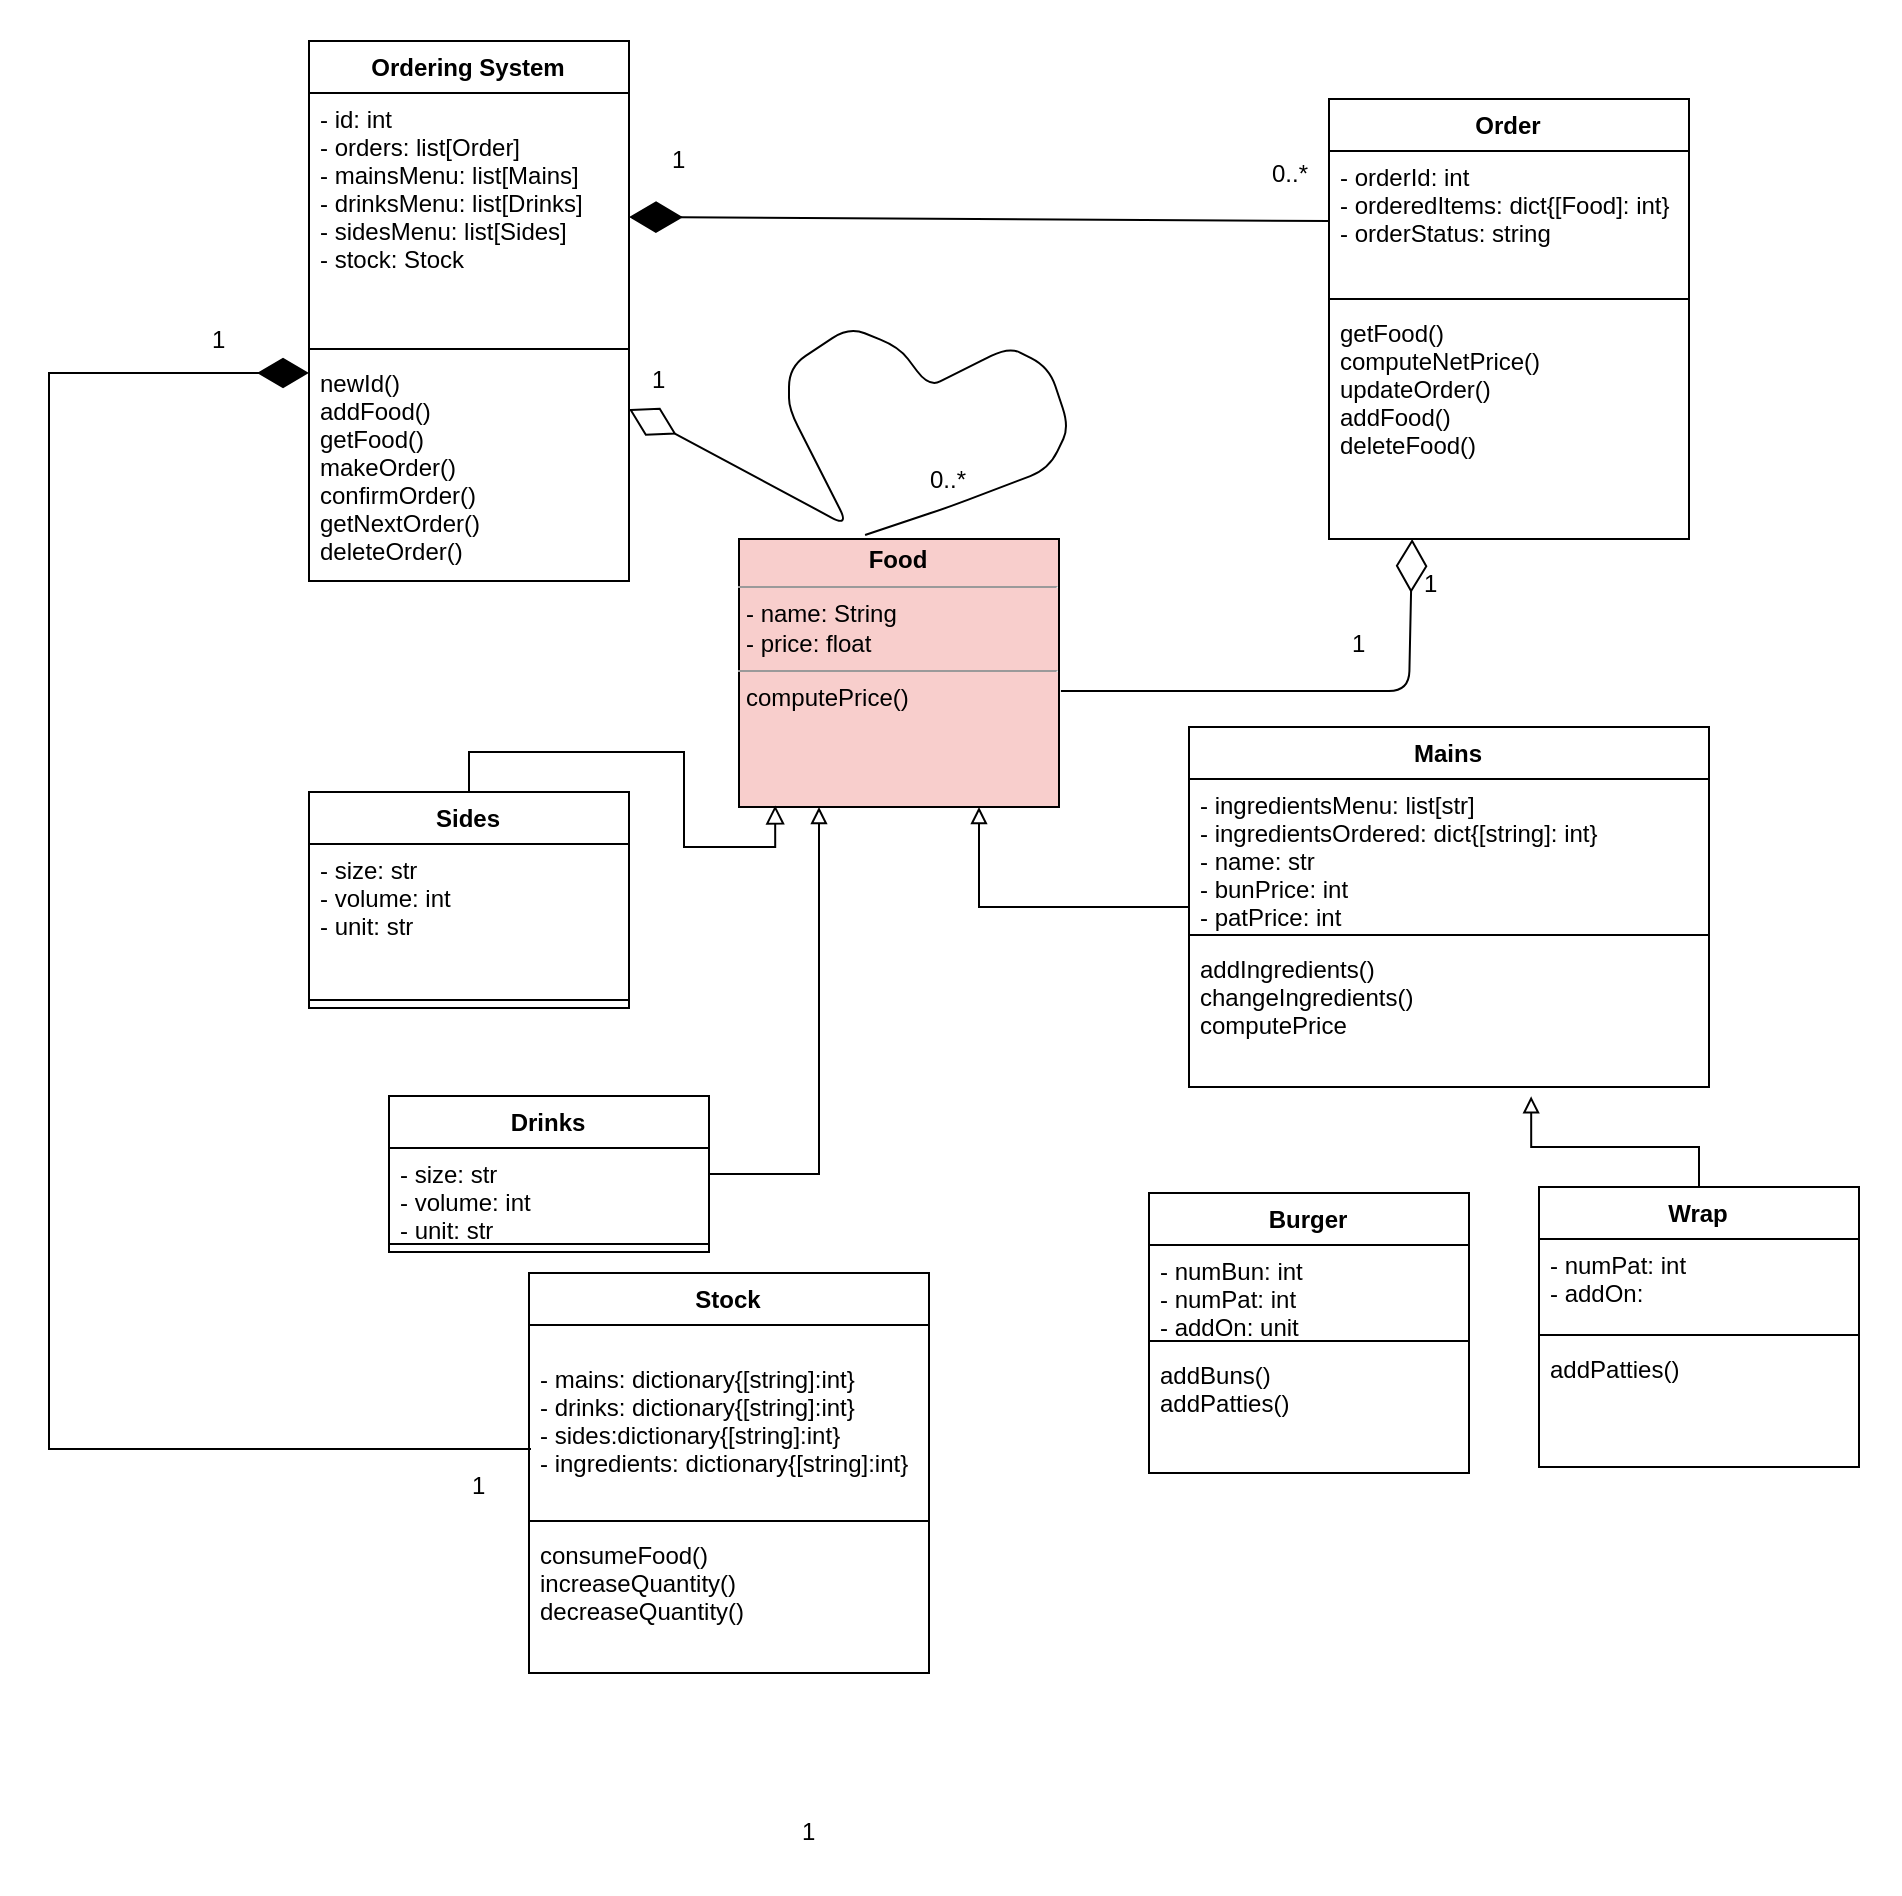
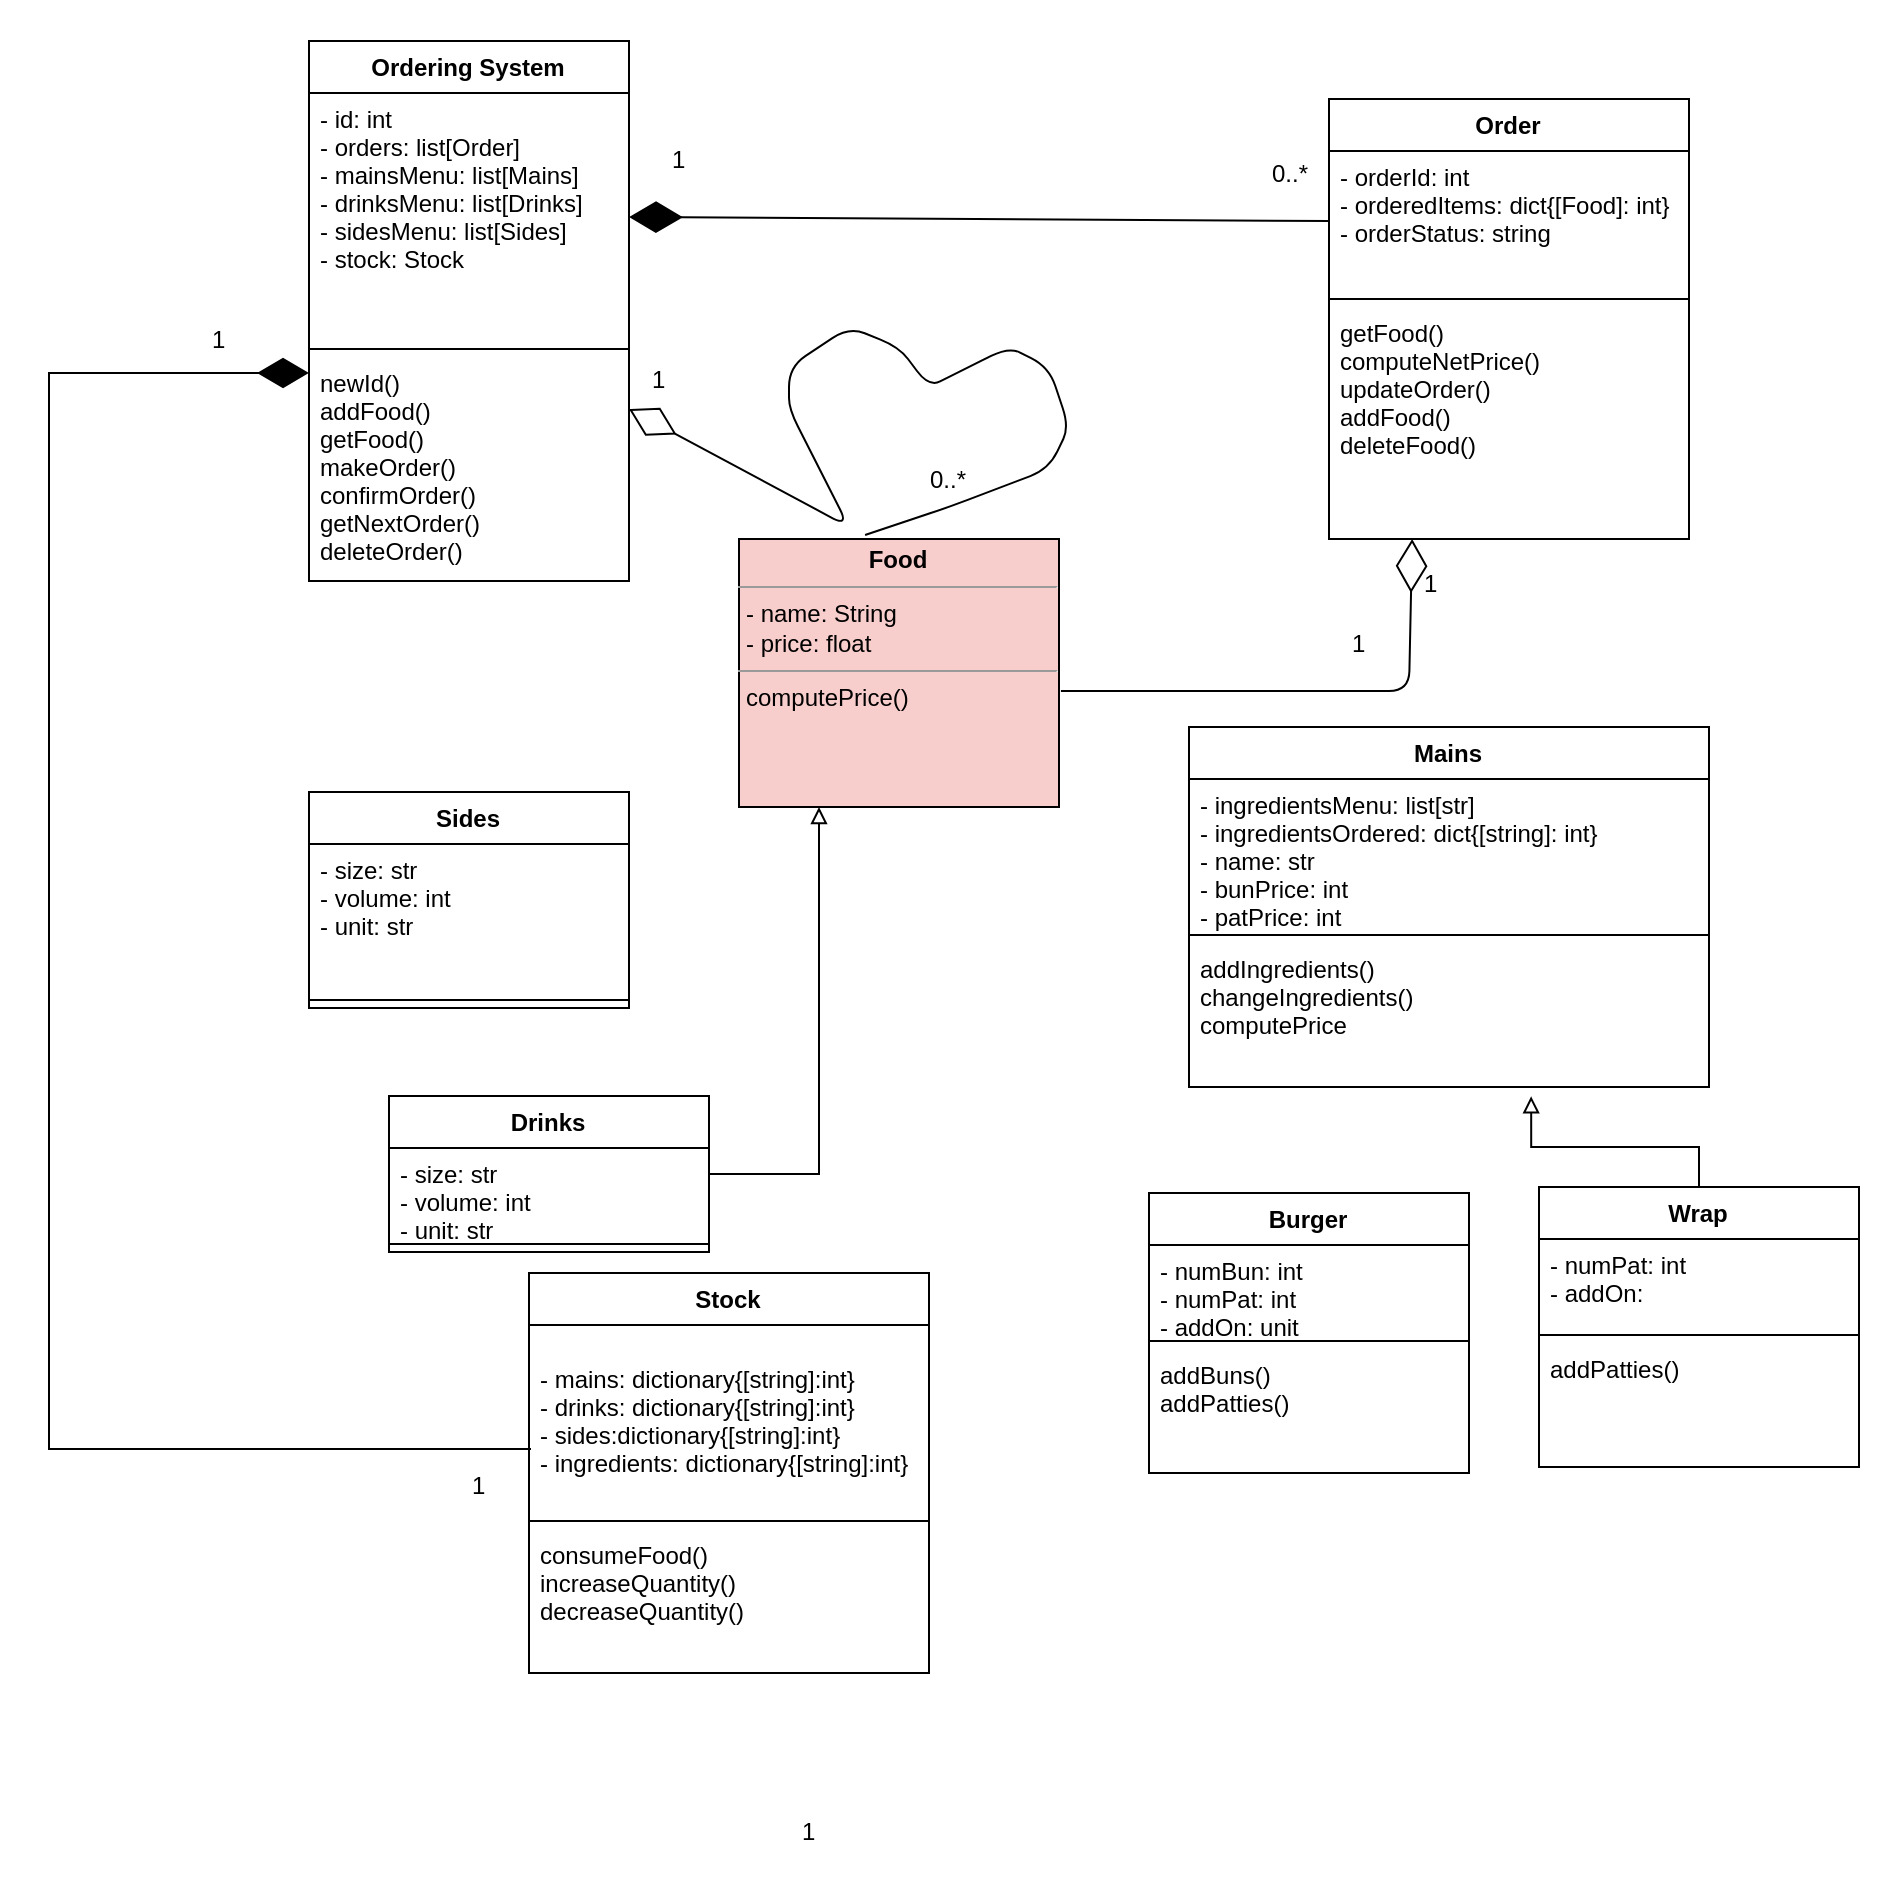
edge "Sides" -> "Food - name: String - price: float computePrice()": removed
edge "Mains" -> "Food - name: String - price: float computePrice()": removed
